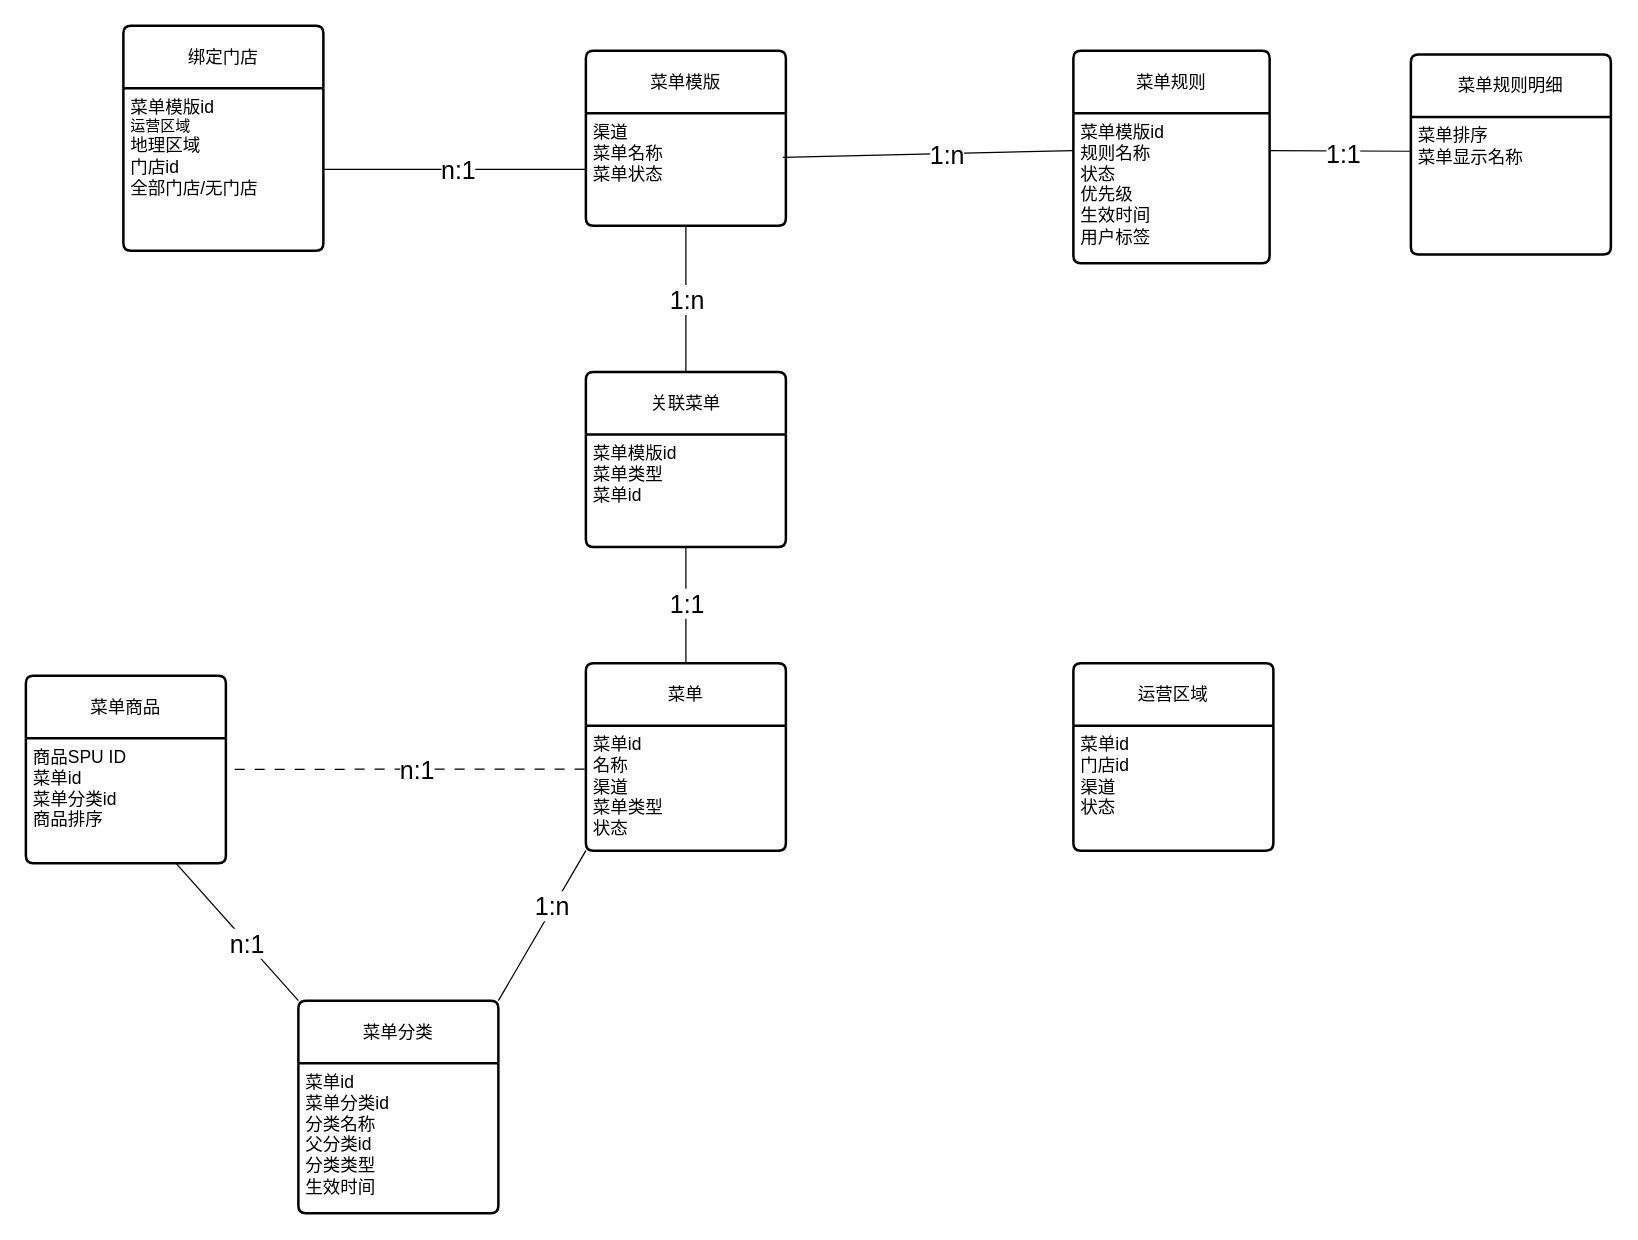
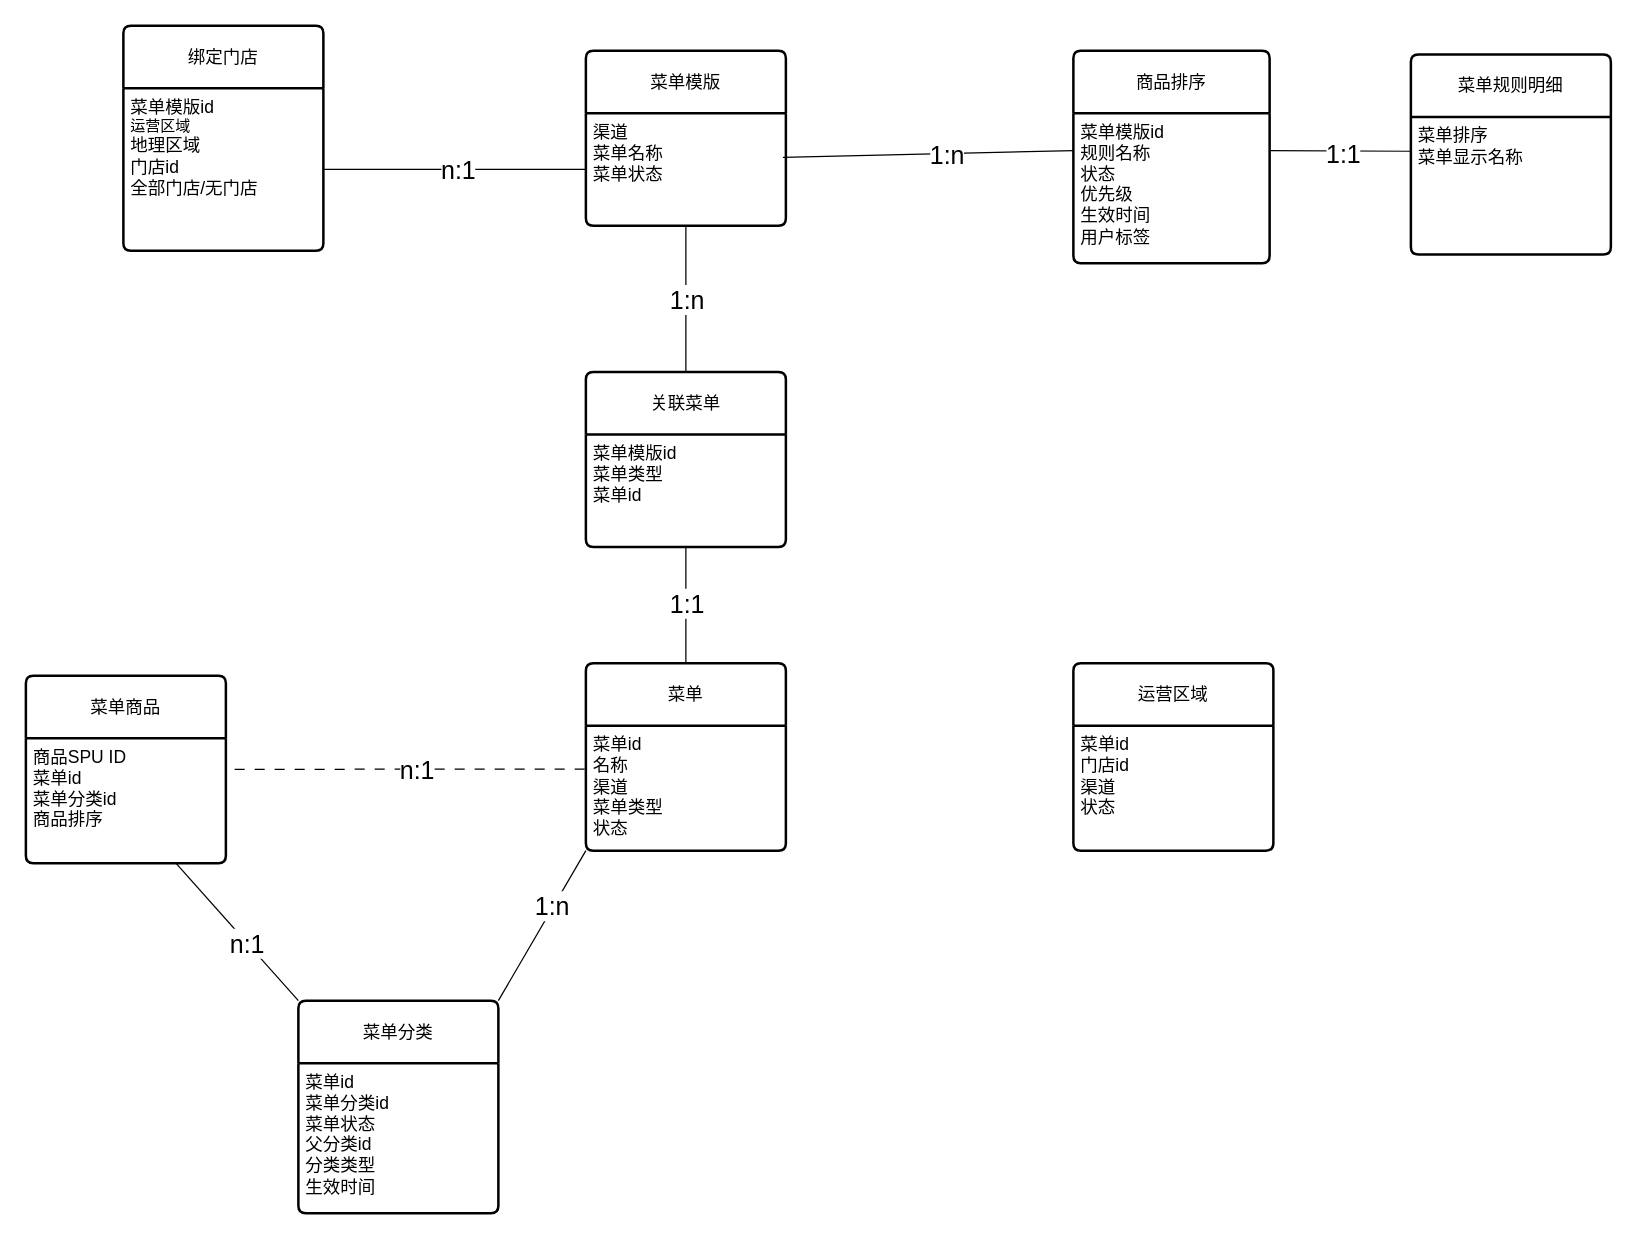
node "菜单规则": label "菜单规则" -> "商品排序"
node "菜单id 菜单分类id 分类名称 父分类id 分类类型 生效时间": label "菜单id 菜单分类id 分类名称 父分类id 分类类型 生效时间" -> "菜单id 菜单分类id 菜单状态 父分类id 分类类型 生效时间"
